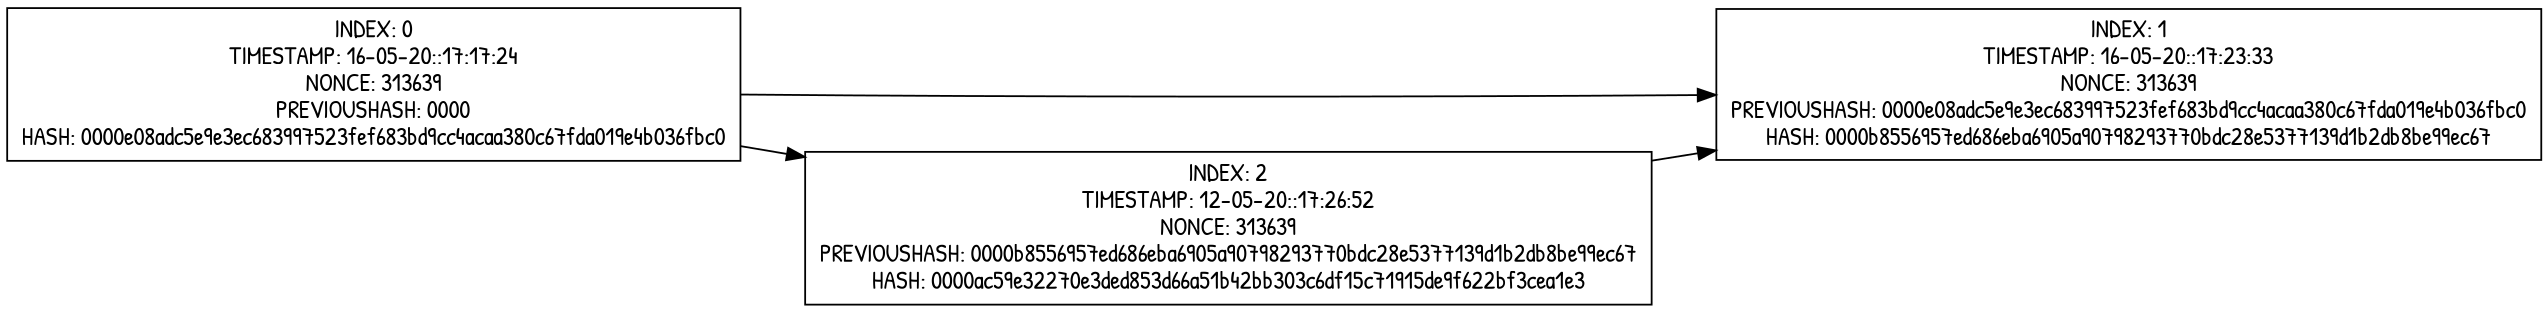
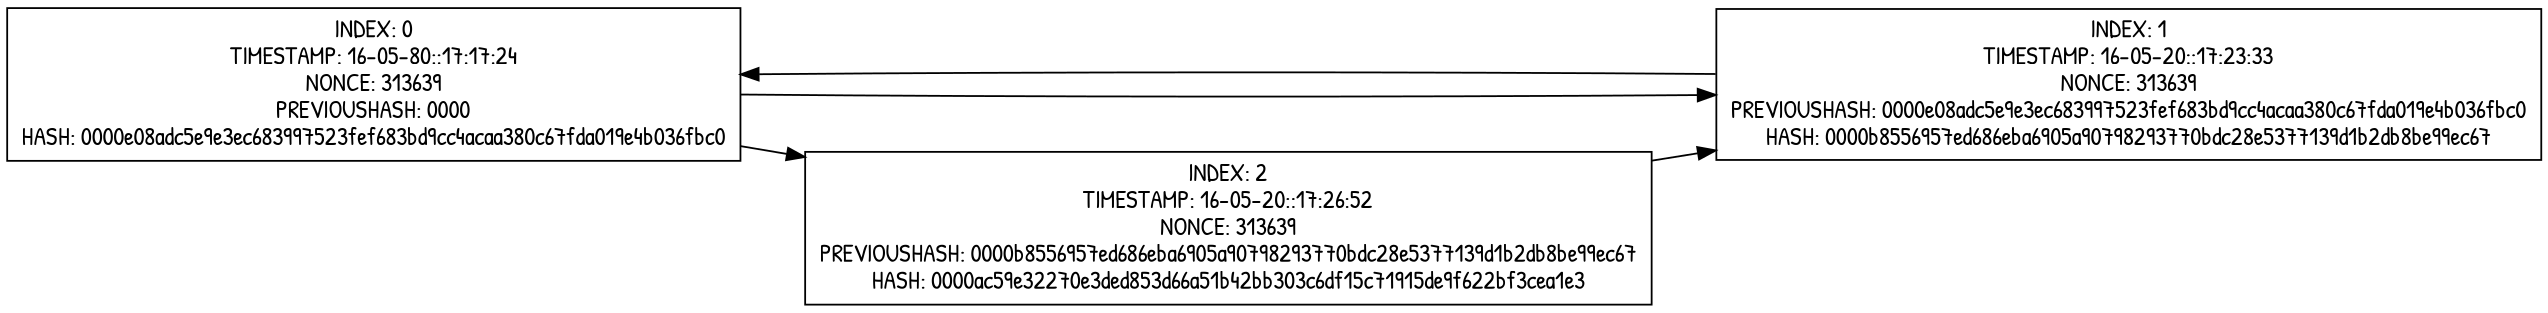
node "INDEX: 0": text "TIMESTAMP: 16-05-20::17:17:24" -> "TIMESTAMP: 16-05-80::17:17:24"
edge "INDEX: 1" -> "INDEX: 0": added
node "INDEX: 2": text "TIMESTAMP: 12-05-20::17:26:52" -> "TIMESTAMP: 16-05-20::17:26:52"
